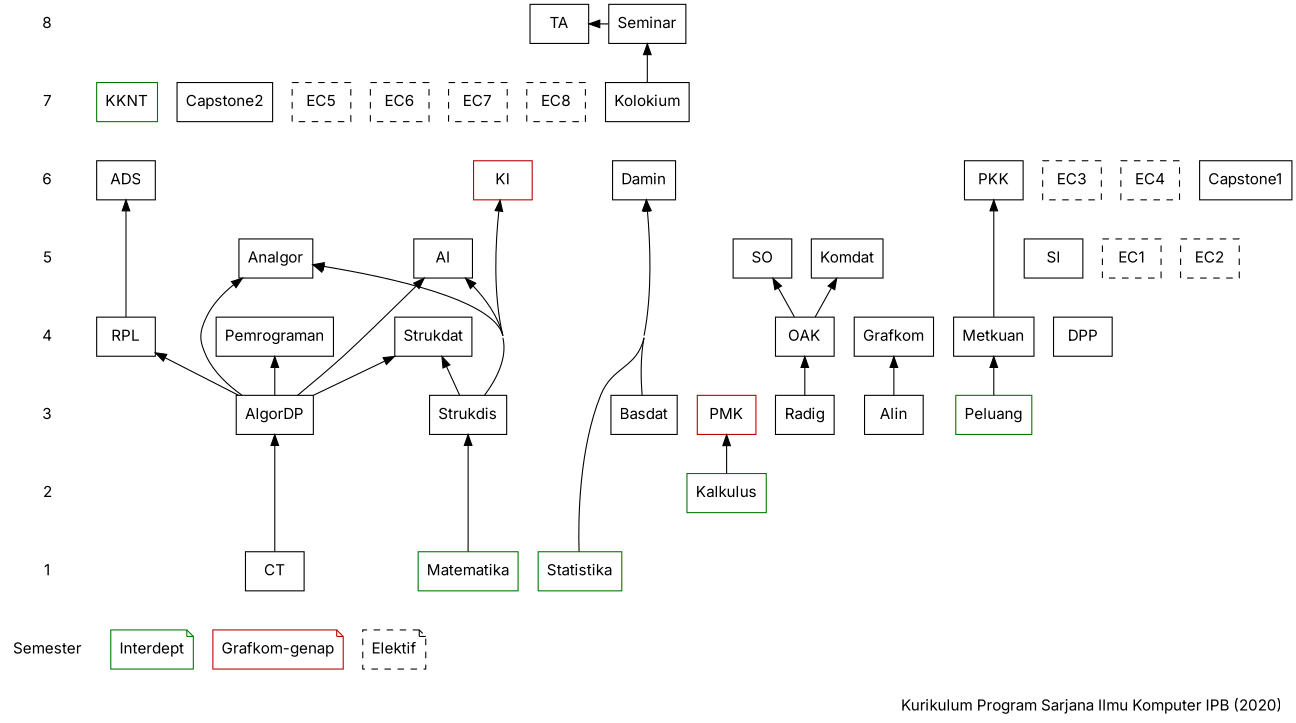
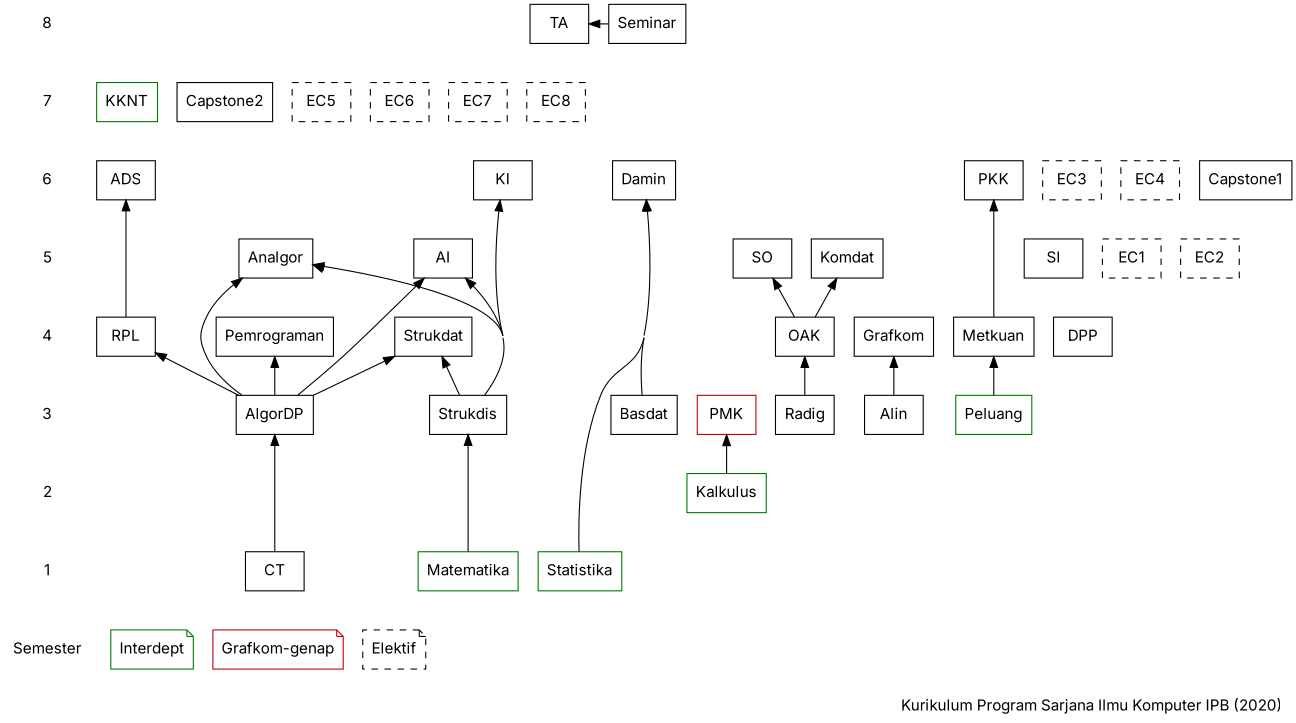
node "Kolokium": removed
node "KI": color #bb0000 -> black
